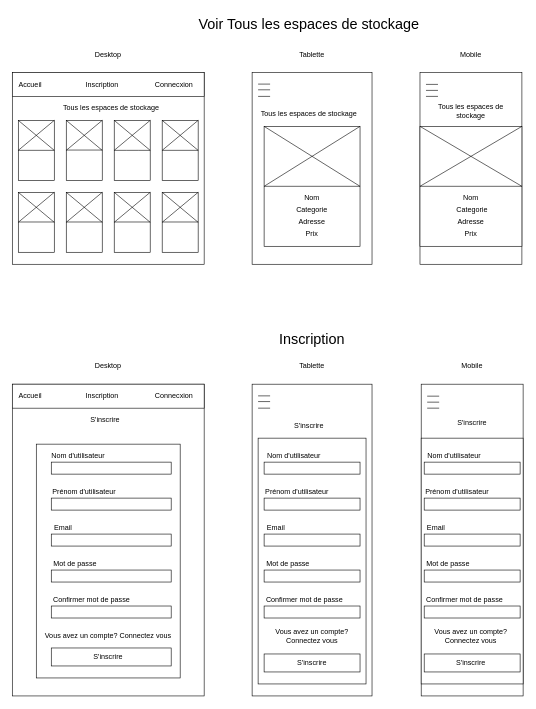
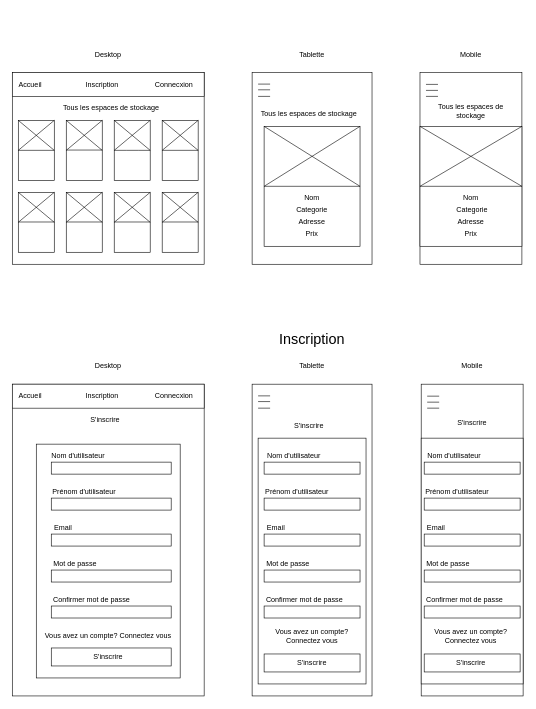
node "Voir Tous les espaces de stockage": removed
